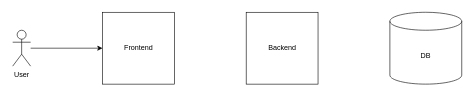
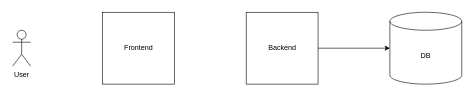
edge "User" -> "Frontend": removed
edge "Backend" -> "DB": added
